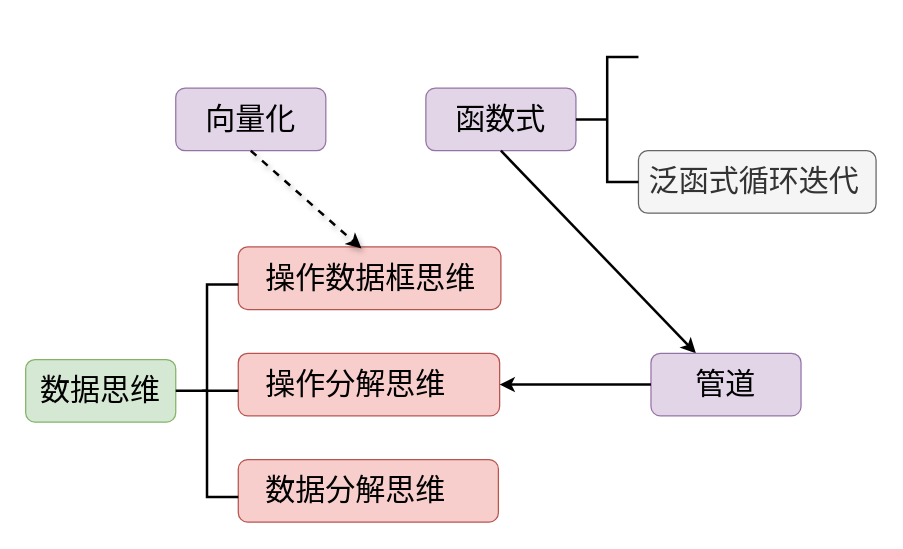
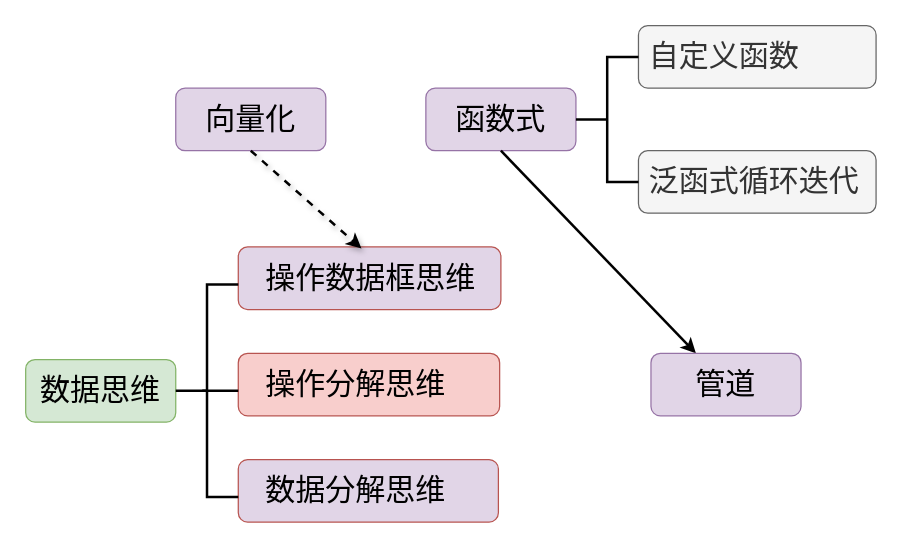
node "自定义函数": added
node "操作数据框思维": fillcolor #f8cecc -> #e1d5e7
edge "管道" -> "操作分解思维": removed
node "数据分解思维": fillcolor #f8cecc -> #e1d5e7
